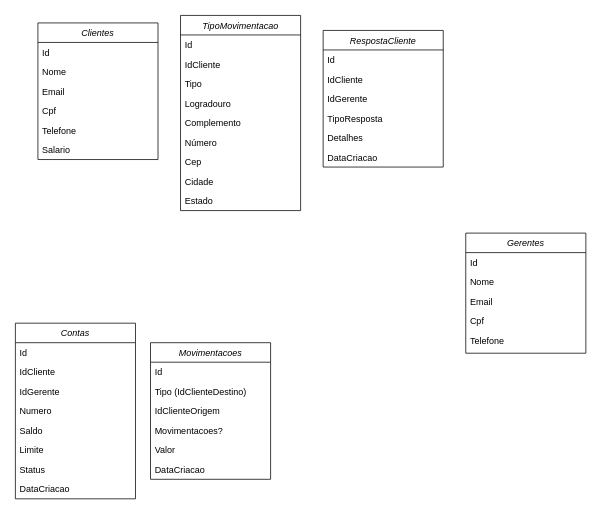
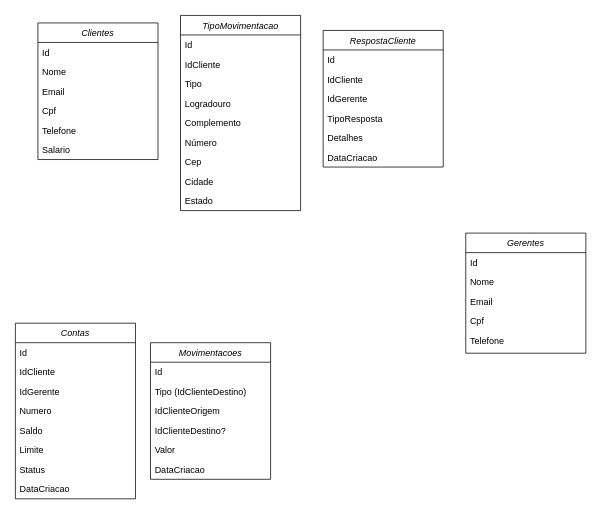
node "Movimentacoes?": label "Movimentacoes?" -> "IdClienteDestino?"
